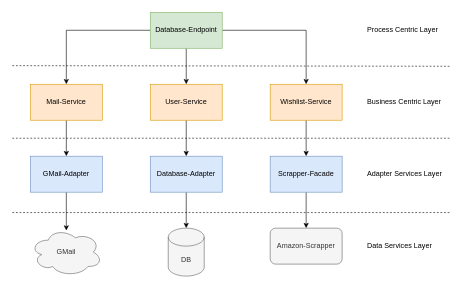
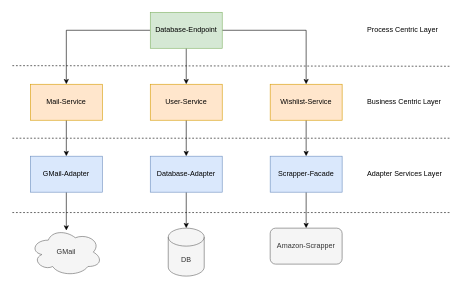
node "Data Services Layer": removed
